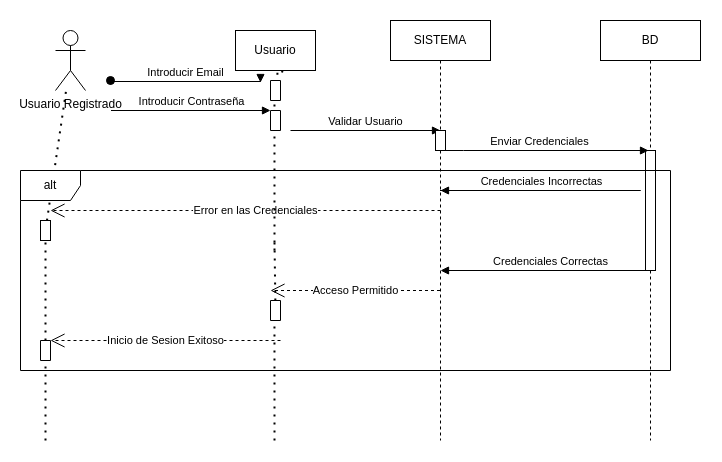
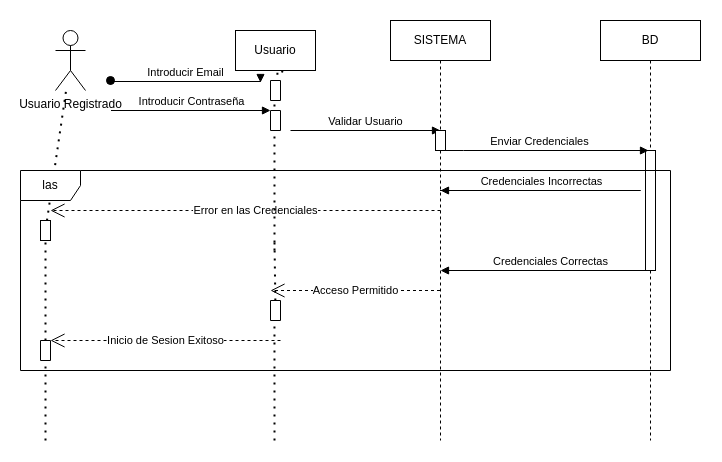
node "alt": label "alt" -> "las"
